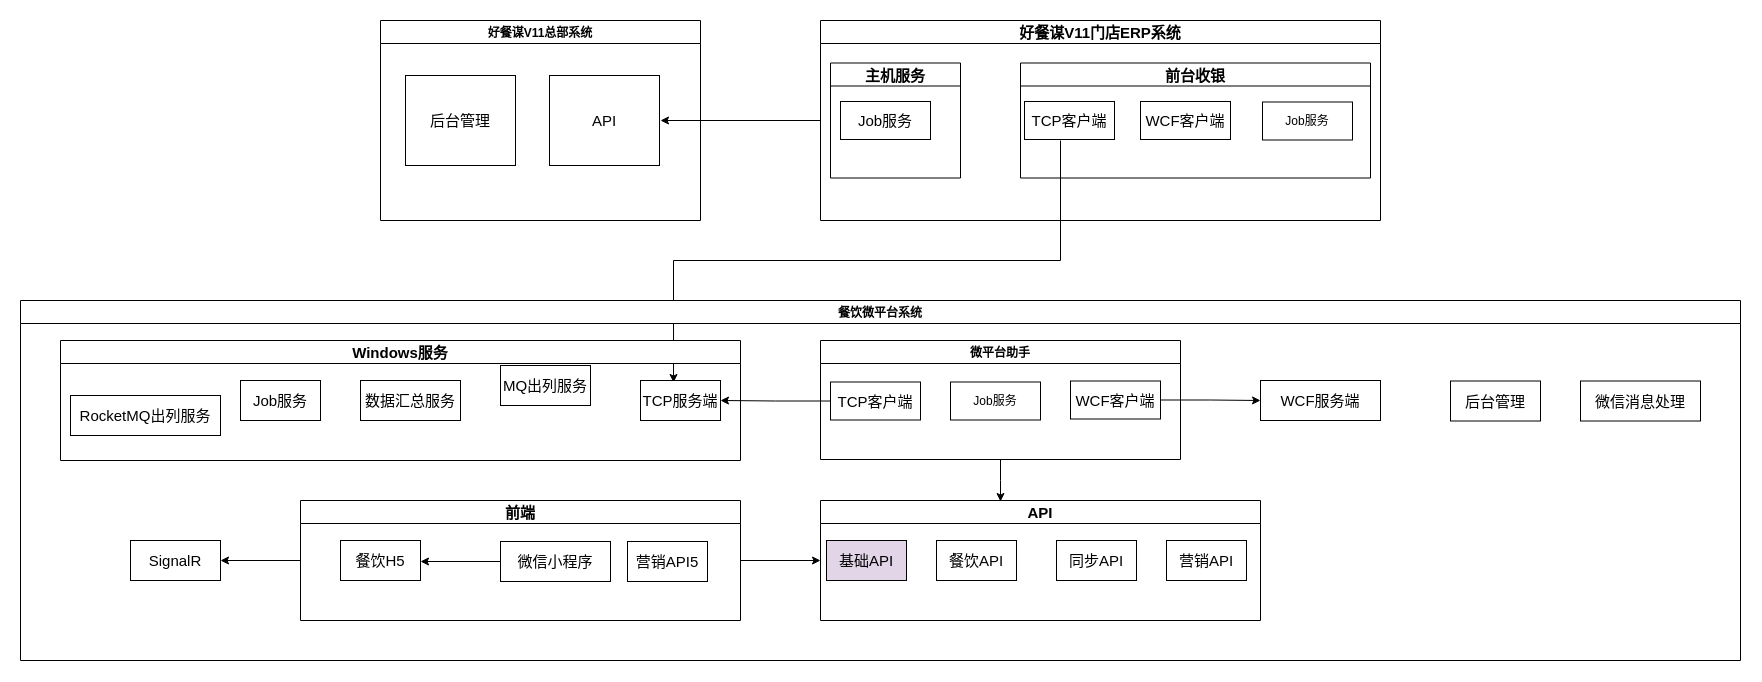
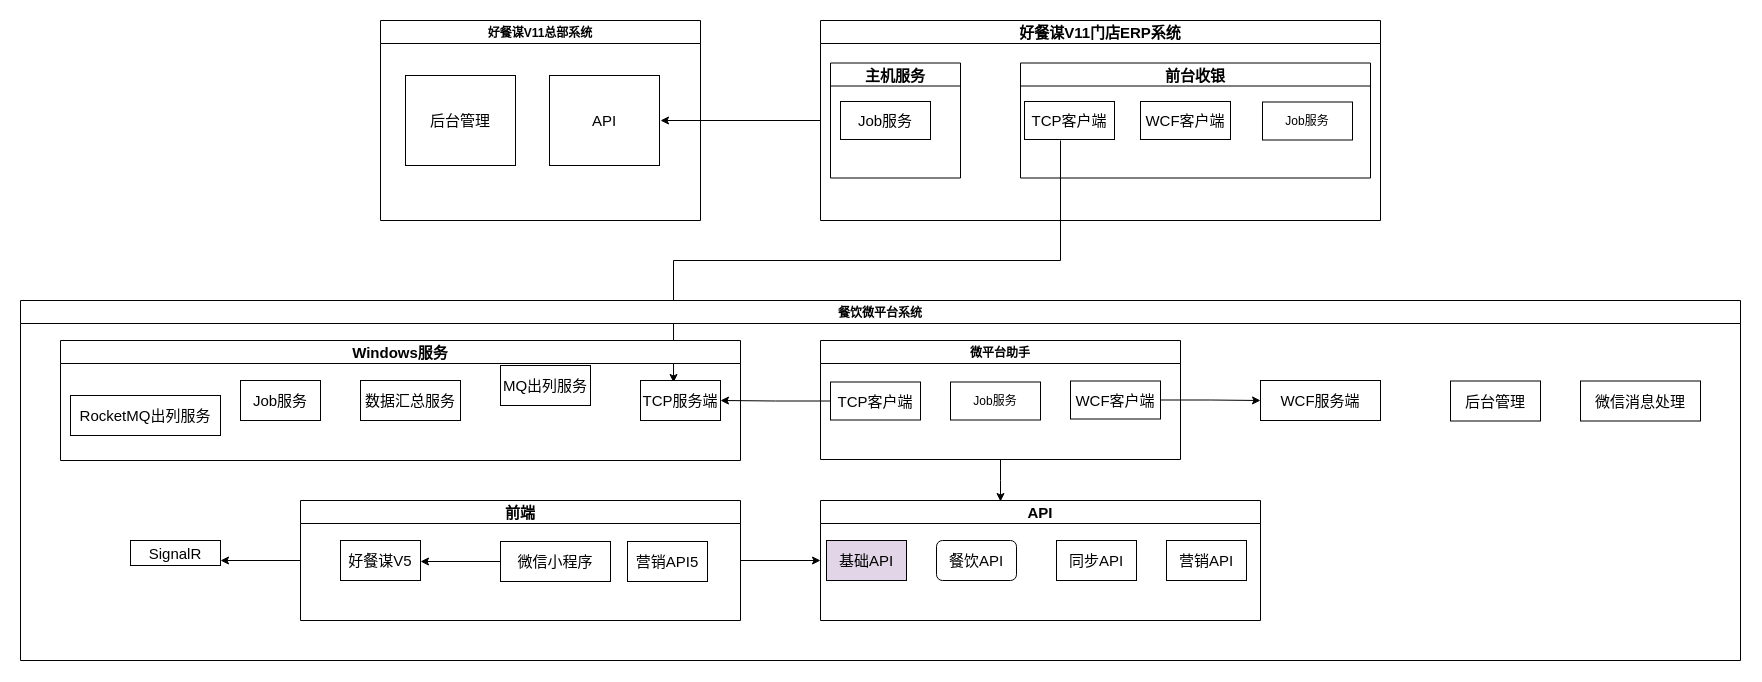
node "SignalR": size 90x40 -> 90x25
node "餐饮H5": label "餐饮H5" -> "好餐谋V5"
node "餐饮API": shape rectangle -> rounded rectangle
